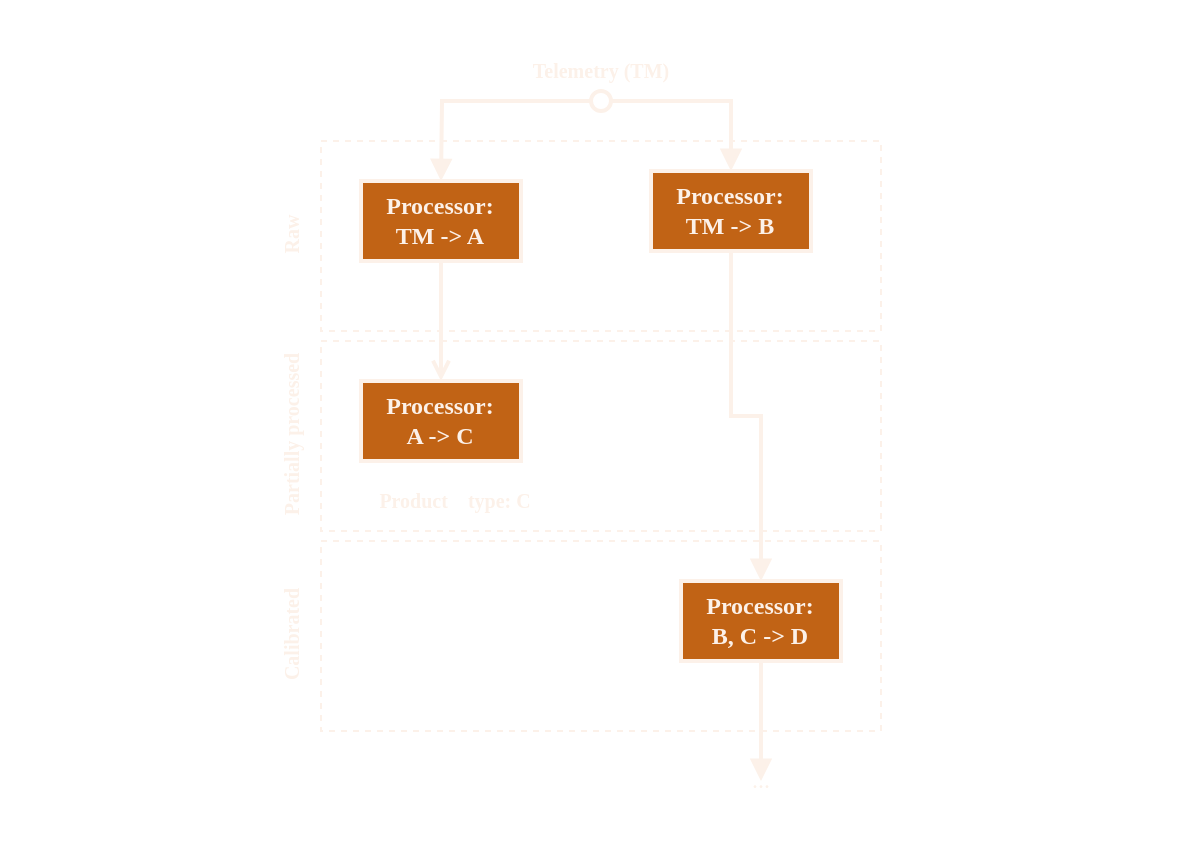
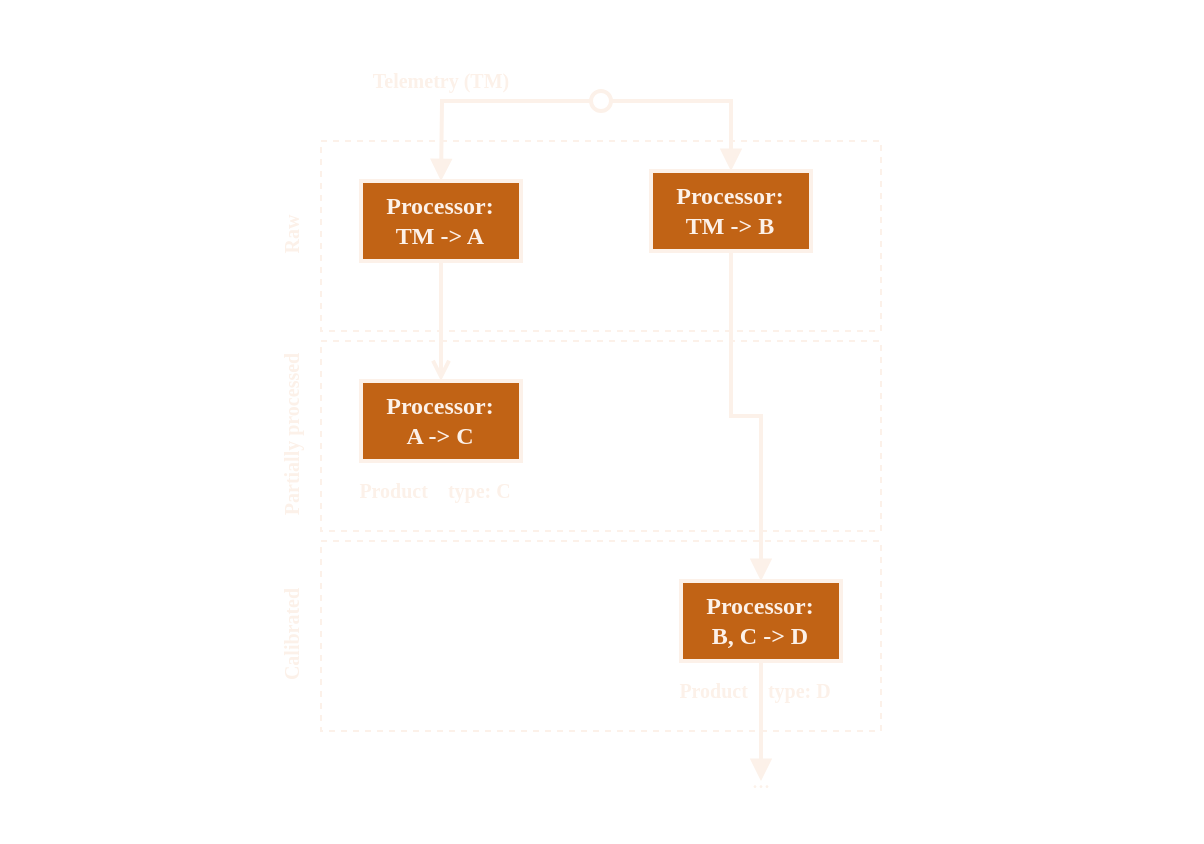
node "Telemetry (TM)": moved (601, 71) -> (441, 81)
node "Product type: C": moved (455, 501) -> (435, 491)
node "Product type: D": added
